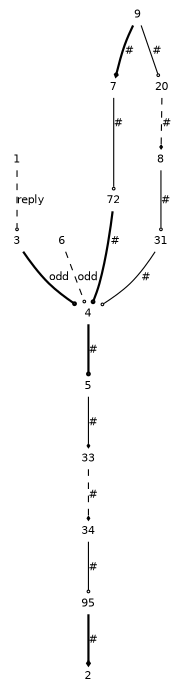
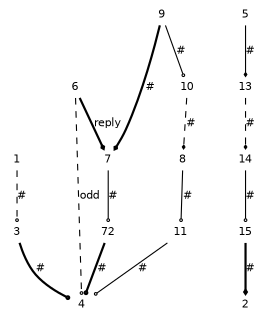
node "20": label "20" -> "10"
edge "6" -> "7": added, label "reply"
edge "1" -> "3": label "reply" -> "#"
node "31": label "31" -> "11"
edge "3" -> "4": label "odd" -> "#"
edge "4" -> "5": removed, label "#"
node "33": label "33" -> "13"
node "34": label "34" -> "14"
node "95": label "95" -> "15"
